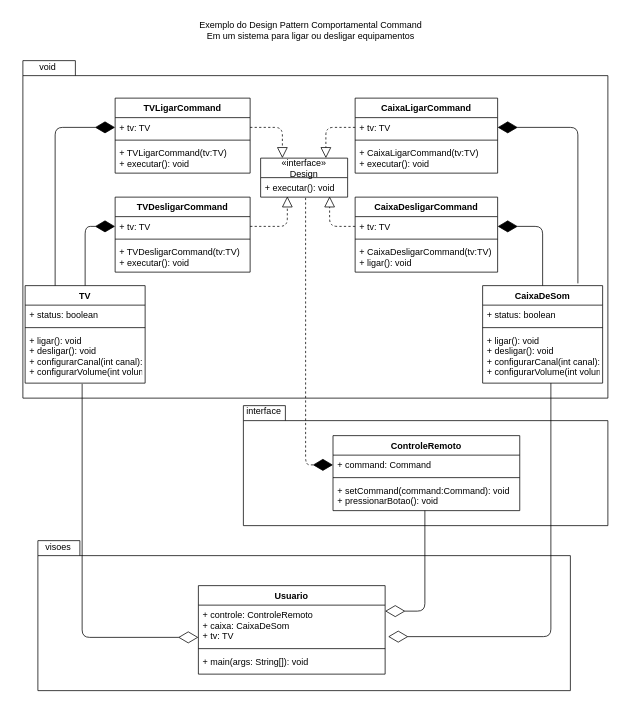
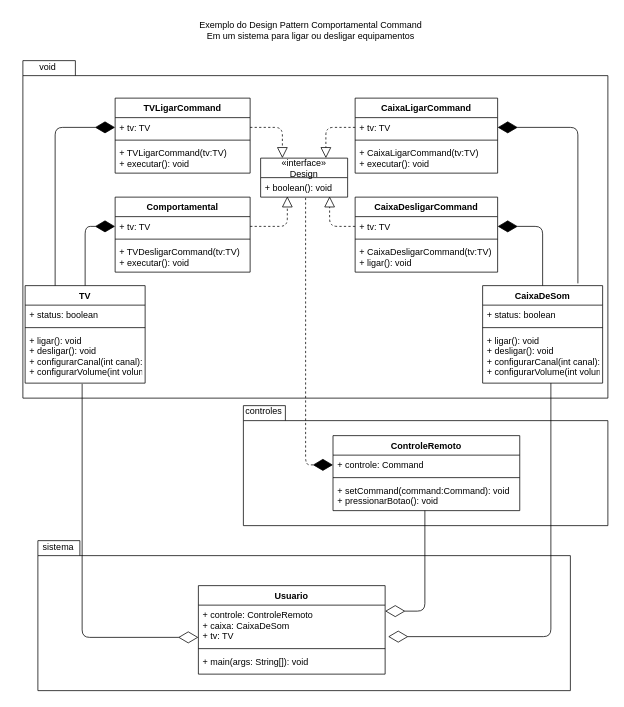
node "+ executar(): void": label "+ executar(): void" -> "+ boolean(): void"
node "TVDesligarCommand": label "TVDesligarCommand" -> "Comportamental"
node "interface": label "interface" -> "controles"
node "+ command: Command": label "+ command: Command" -> "+ controle: Command"
node "visoes": label "visoes" -> "sistema"
